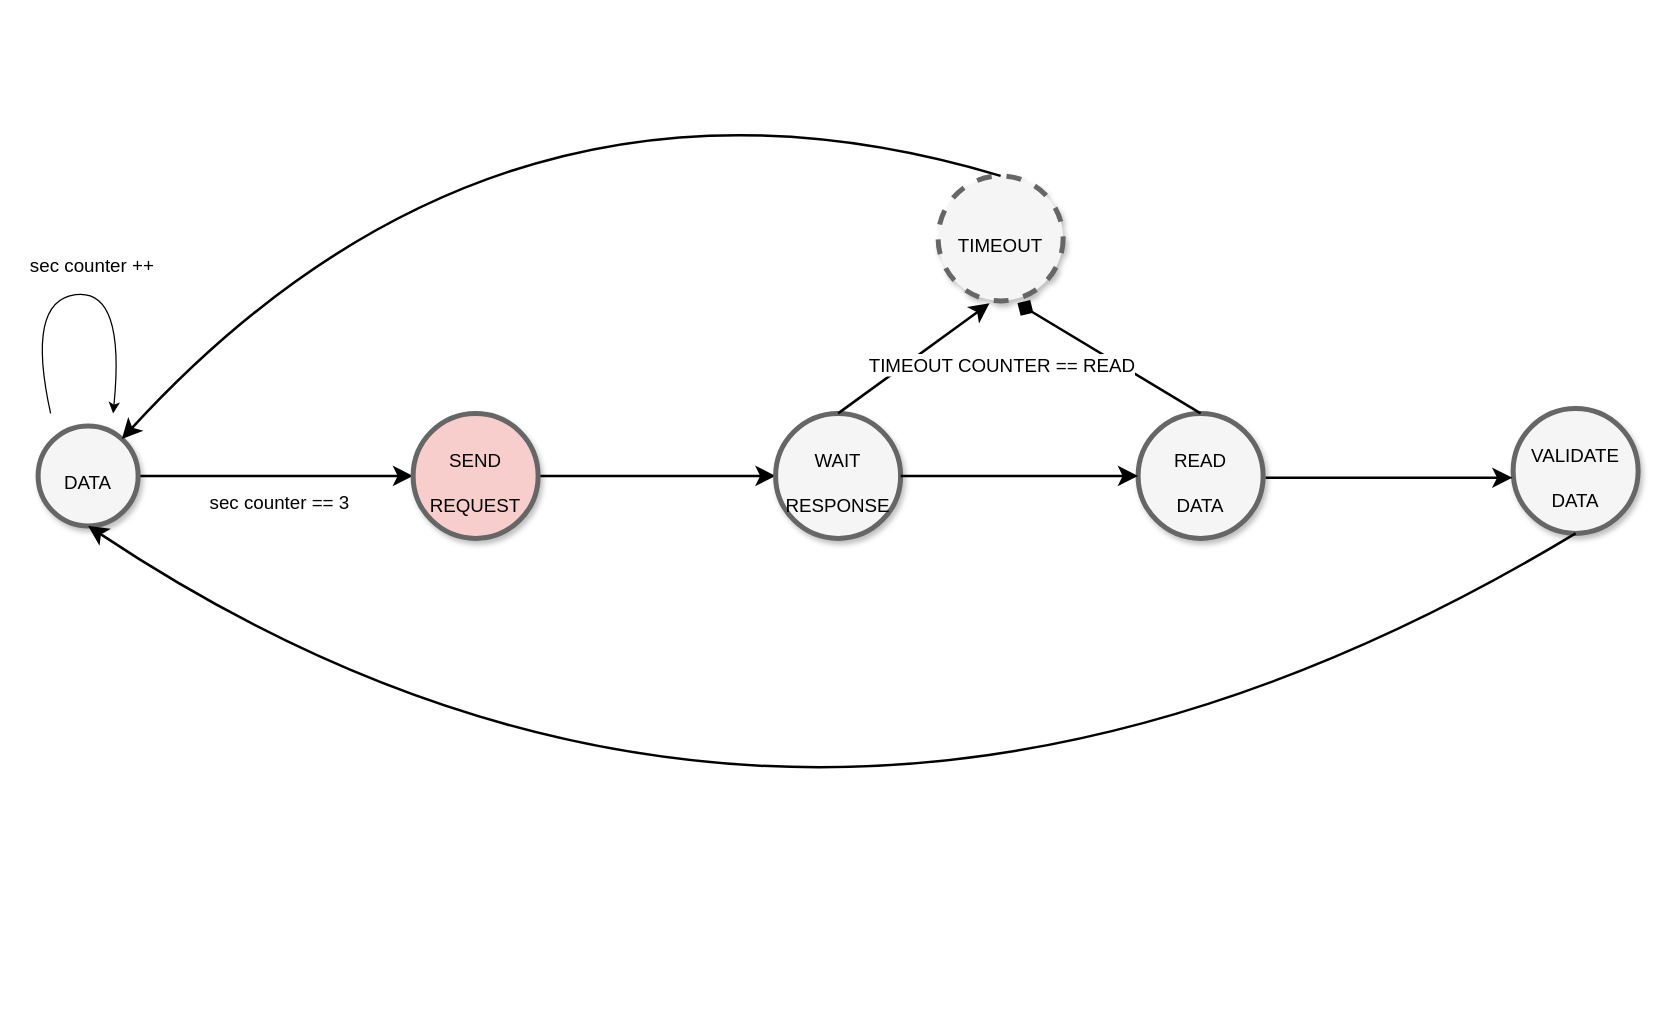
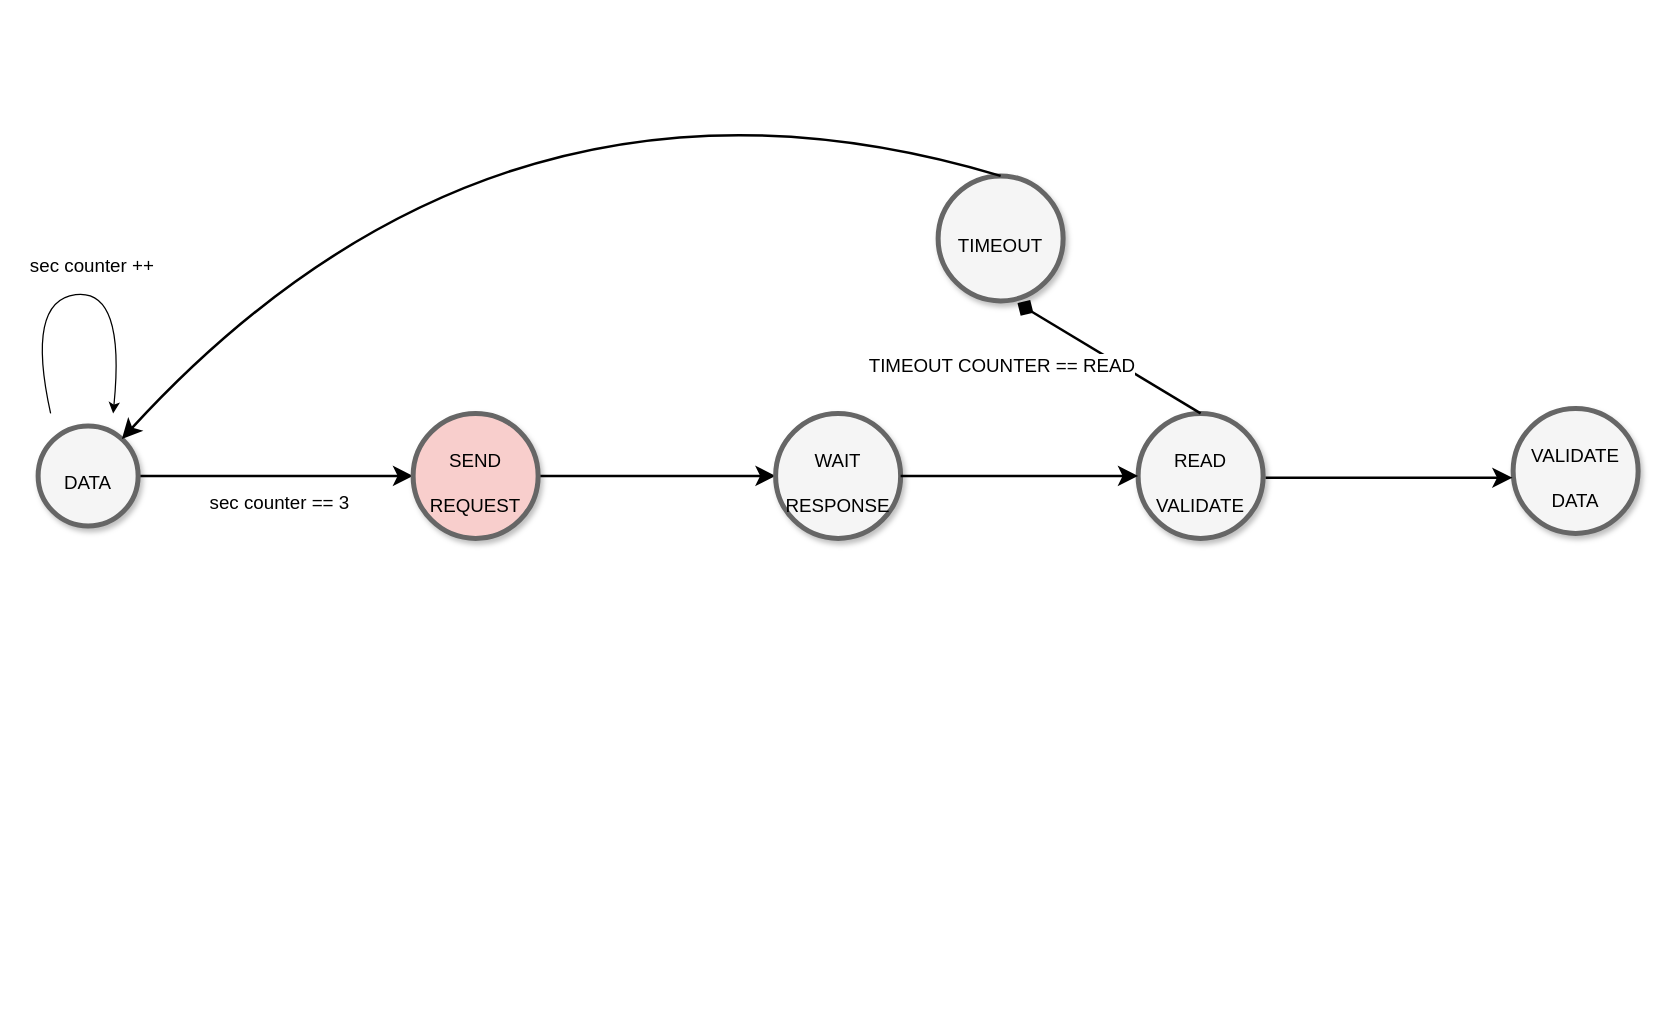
node "TIMEOUT": style dashed -> solid
edge "WAIT RESPONSE" -> "TIMEOUT": removed
node "READ DATA": label "READ DATA" -> "READ VALIDATE"
edge "VALIDATE DATA" -> "DATA": removed
